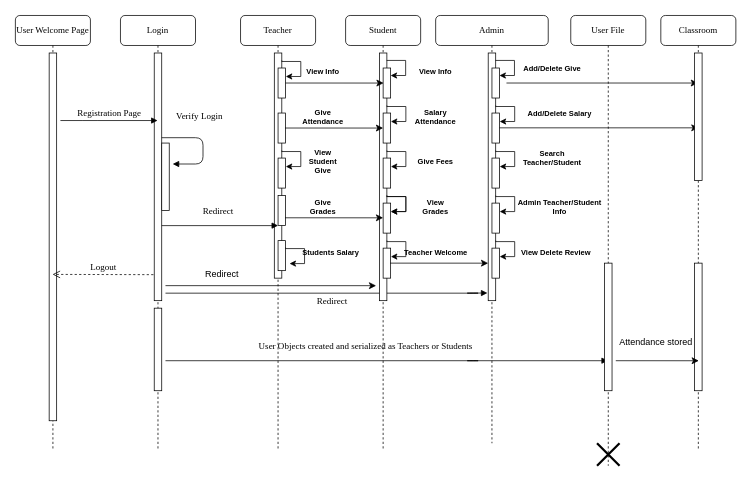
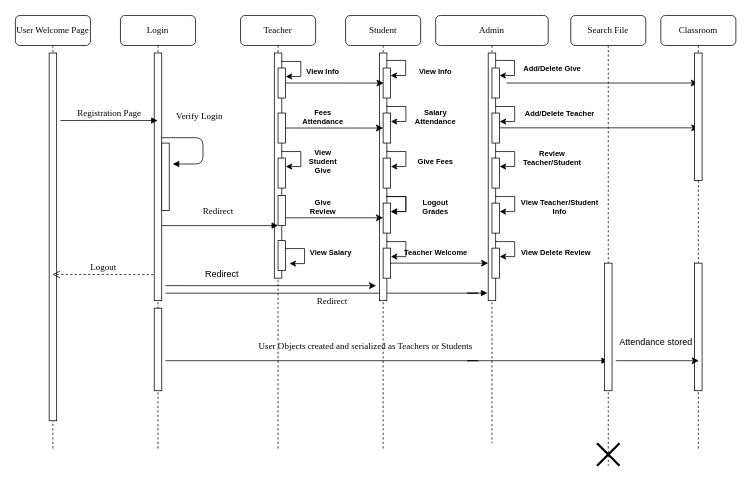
node "User File": label "User File" -> "Search File"
node "Add/Delete Salary": label "Add/Delete Salary" -> "Add/Delete Teacher"
node "Give Attendance": label "Give Attendance" -> "Fees Attendance"
node "Search Teacher/Student": label "Search Teacher/Student" -> "Review Teacher/Student"
node "Give Grades": label "Give Grades" -> "Give Review"
node "View Grades": label "View Grades" -> "Logout Grades"
node "Admin Teacher/Student Info": label "Admin Teacher/Student Info" -> "View Teacher/Student Info"
node "Students Salary": label "Students Salary" -> "View Salary"
